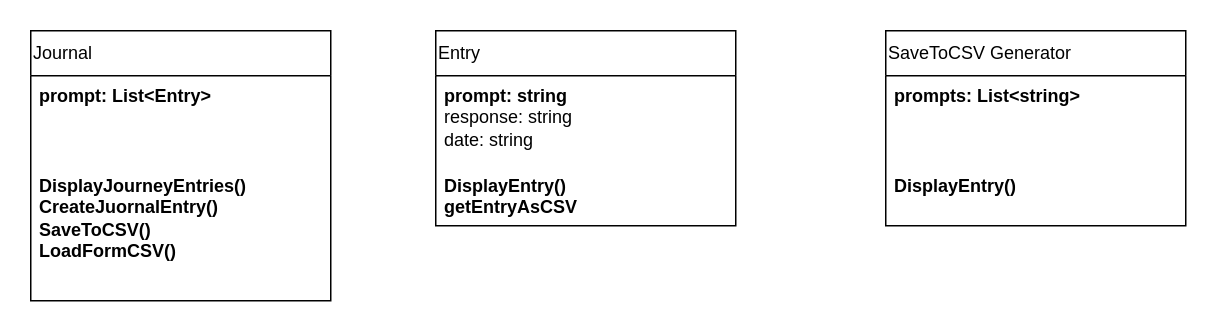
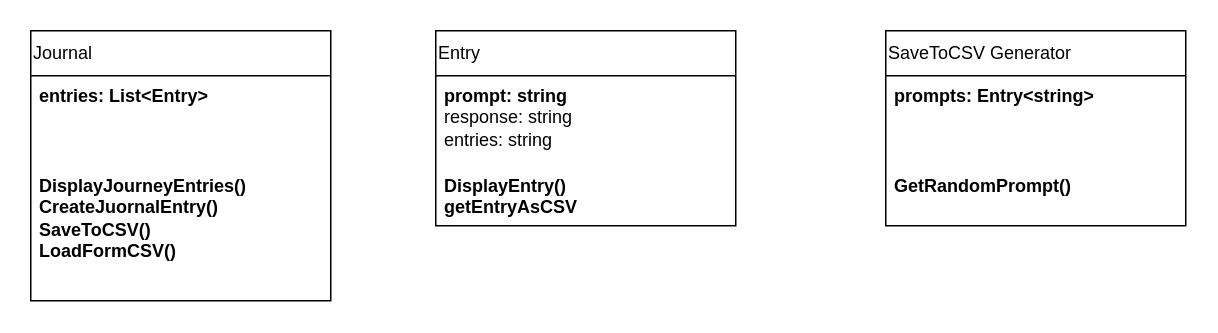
node "prompt: List<Entry>": label "prompt: List<Entry>" -> "entries: List<Entry>"
node "prompts: List<string>": label "prompts: List<string>" -> "prompts: Entry<string>"
node "prompt: string response: string date: string": label "prompt: string response: string date: string" -> "prompt: string response: string entries: string"
node "DisplayEntry()": label "DisplayEntry()" -> "GetRandomPrompt()"
